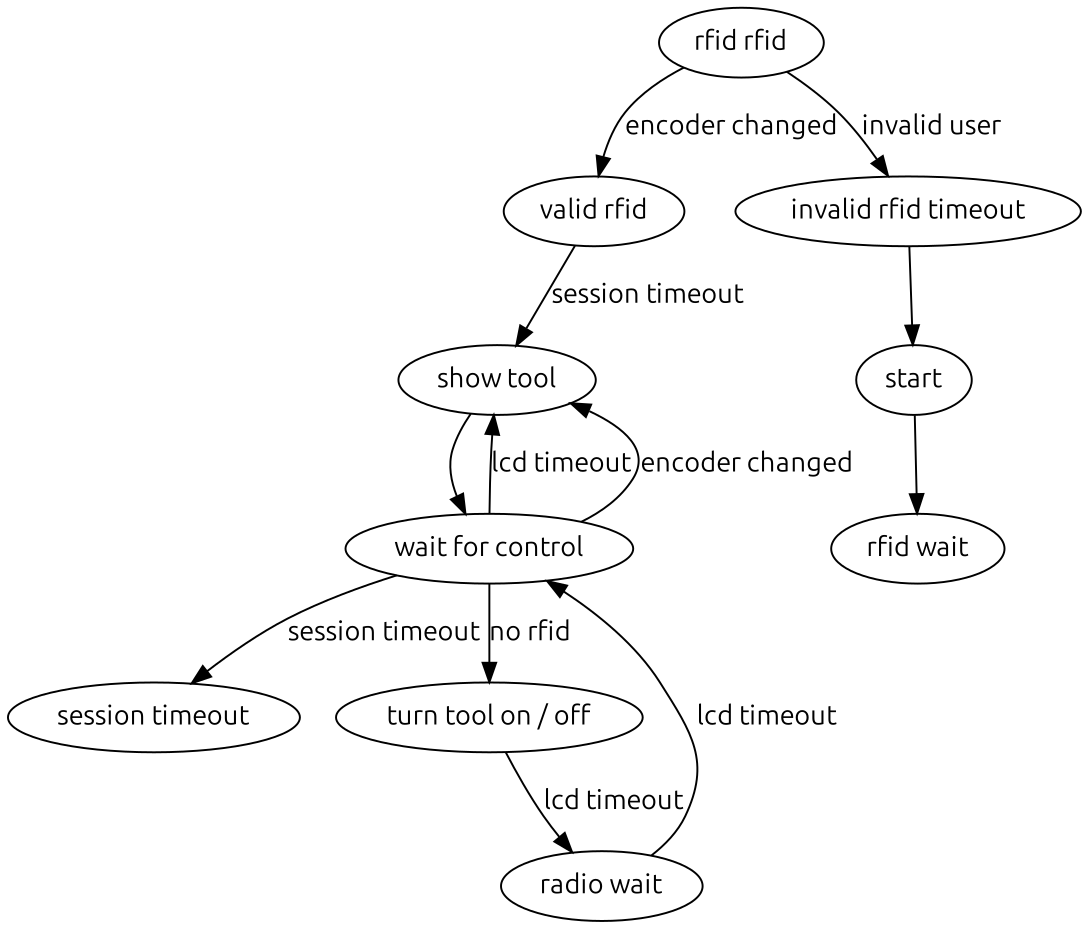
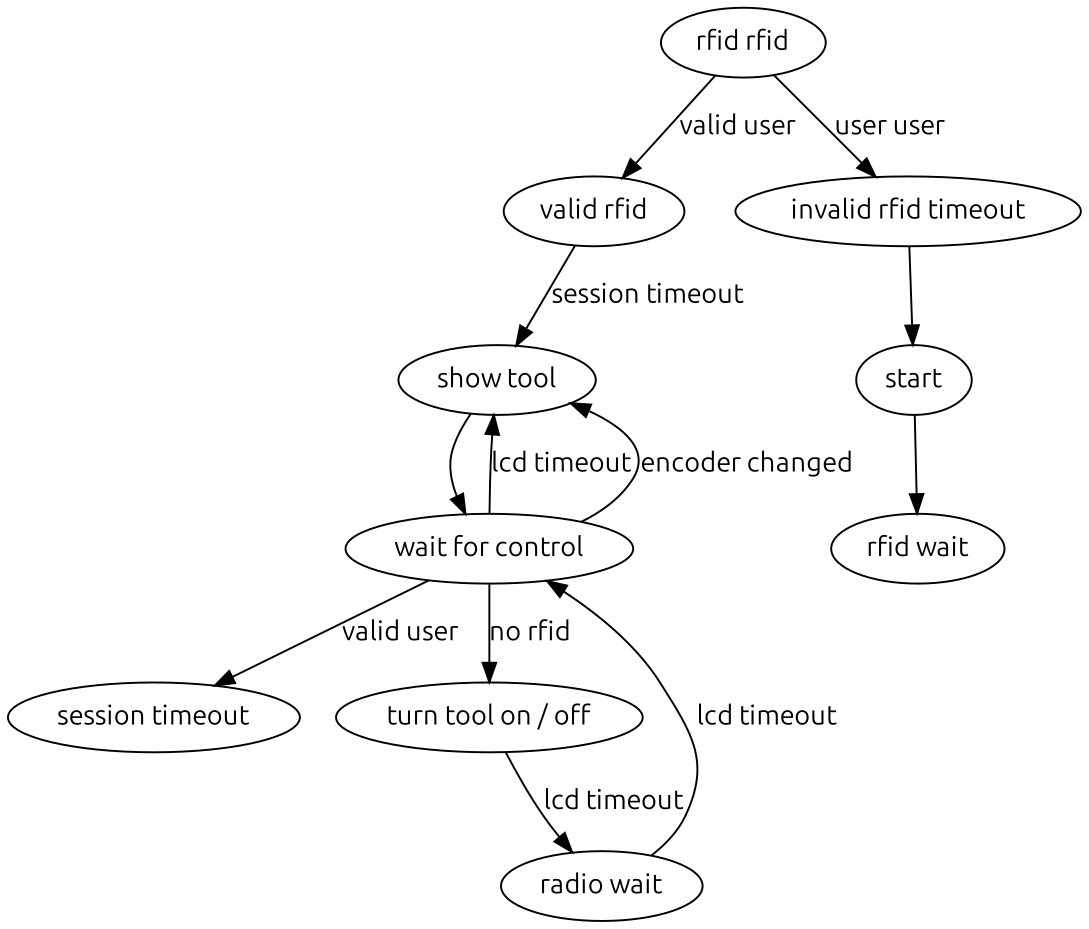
edge "rfid rfid" -> "valid rfid": label "encoder changed" -> "valid user"
edge "rfid rfid" -> "invalid rfid timeout": label "invalid user" -> "user user"
edge "wait for control" -> "session timeout": label "session timeout" -> "valid user"
